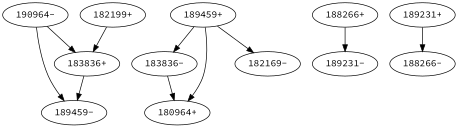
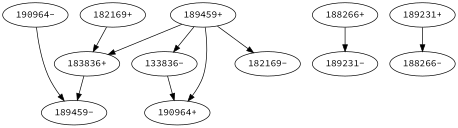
node "182199+": label "182199+" -> "182169+"
edge "190964-" -> "183836+": now "189459+" -> "183836+"
node "183836-": label "183836-" -> "133836-"
node "180964+": label "180964+" -> "190964+"
